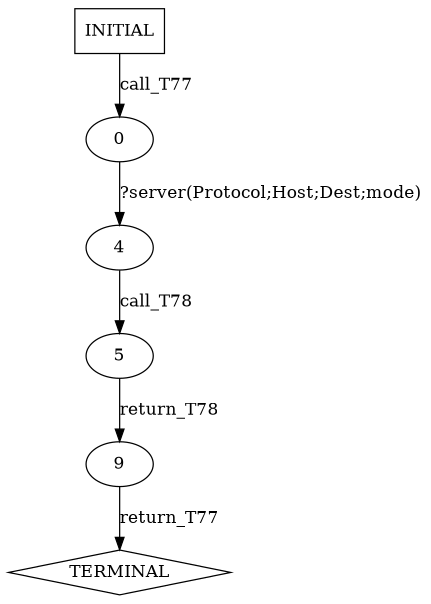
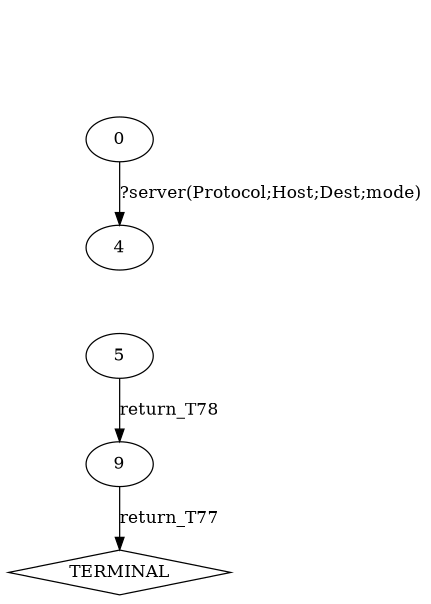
node "INITIAL": removed
edge "4" -> "5": removed, label "call_T78"
